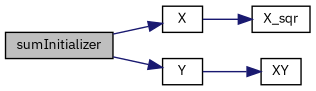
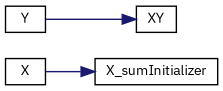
node "X_sqr": label "X_sqr" -> "X_sumInitializer"
node "sumInitializer": removed
